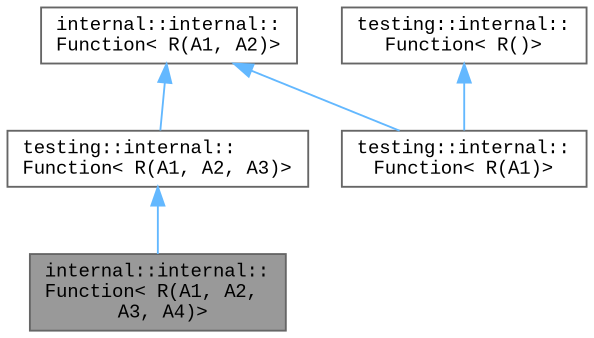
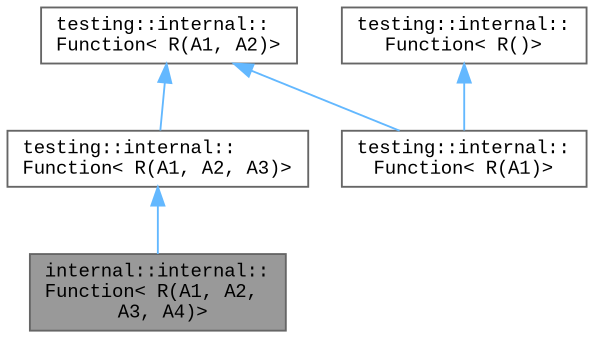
node "internal::internal:: Function< R(A1, A2)>": label "internal::internal:: Function< R(A1, A2)>" -> "testing::internal:: Function< R(A1, A2)>"
